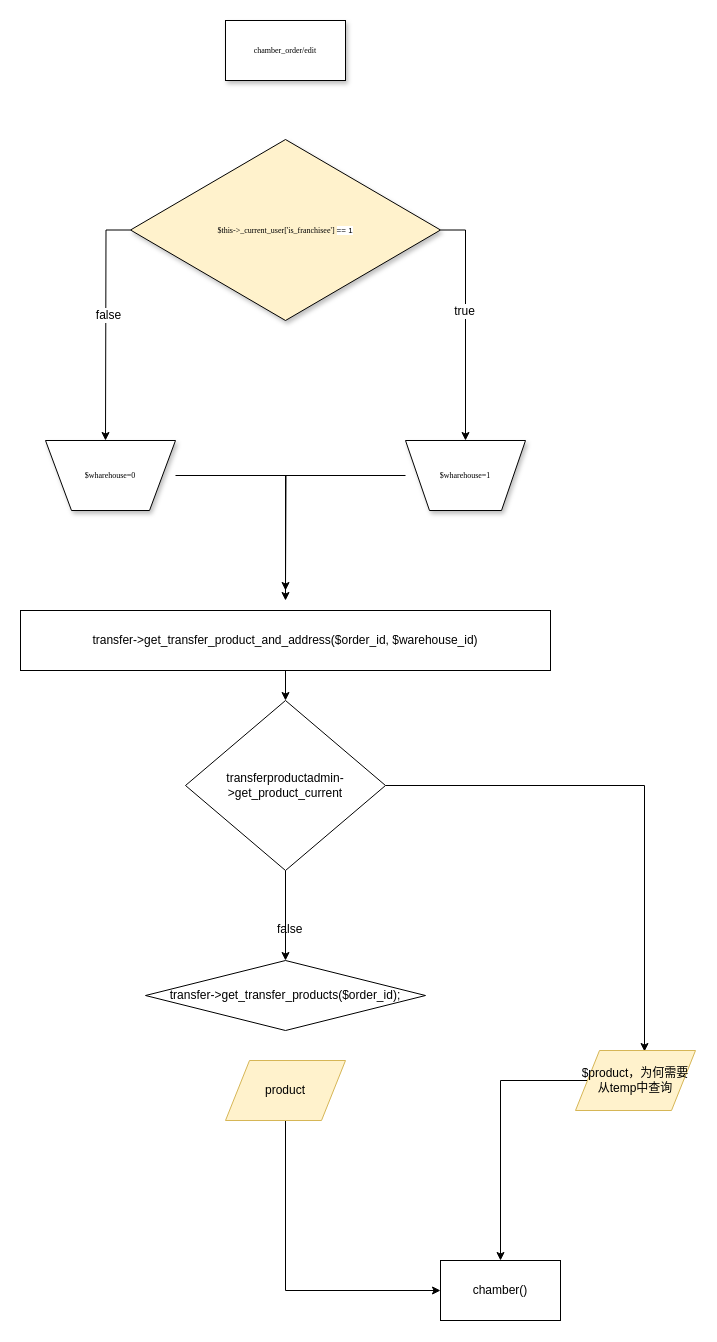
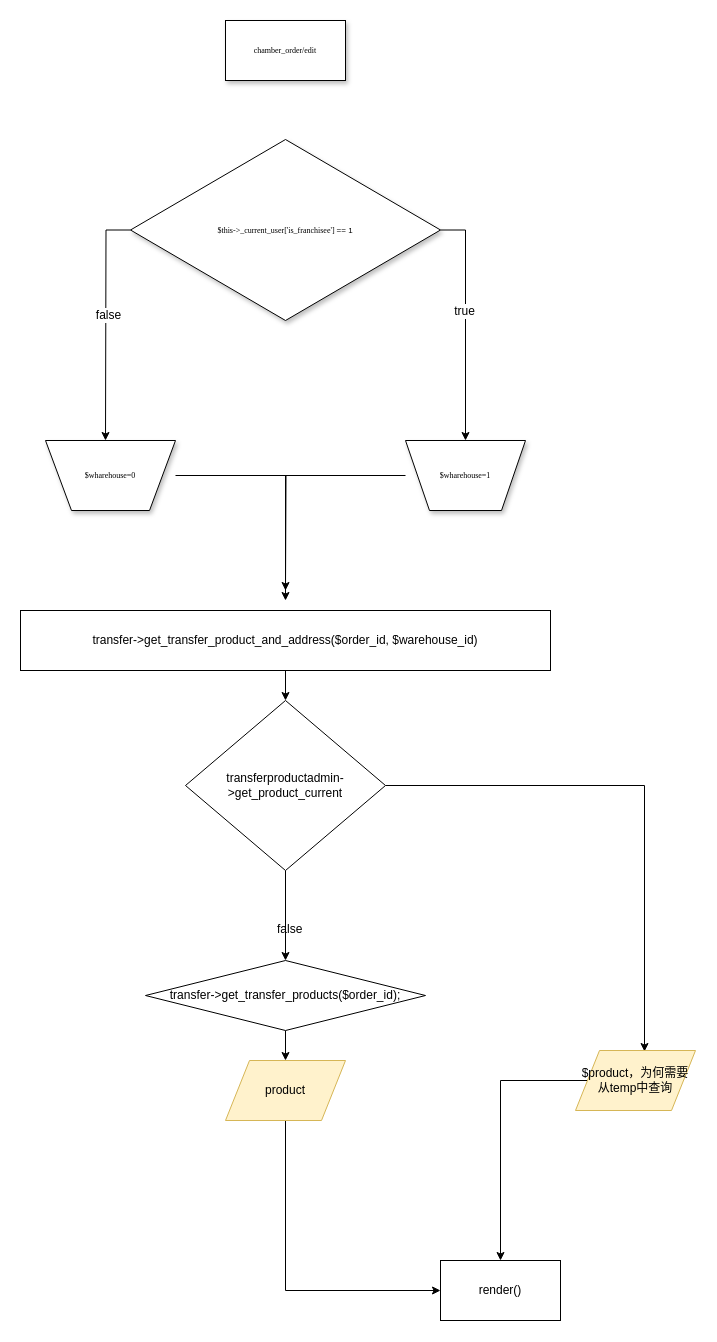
node "$this->_current_user['is_franchisee'] == 1": fillcolor #fff2cc -> #ffffff
edge "transfer->get_transfer_products($order_id);" -> "product": added
node "chamber()": label "chamber()" -> "render()"
